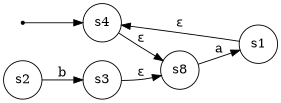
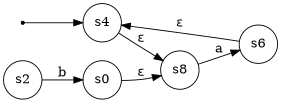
node "s1": label "s1" -> "s6"
node "s3": label "s3" -> "s0"
